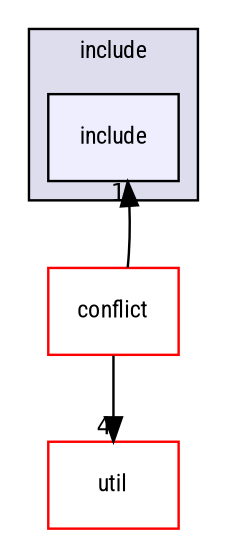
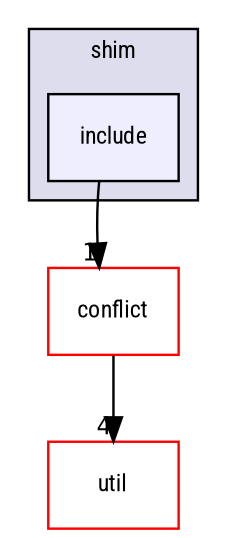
cluster "include": label "include" -> "shim"
edge "conflict" -> "include": reversed
